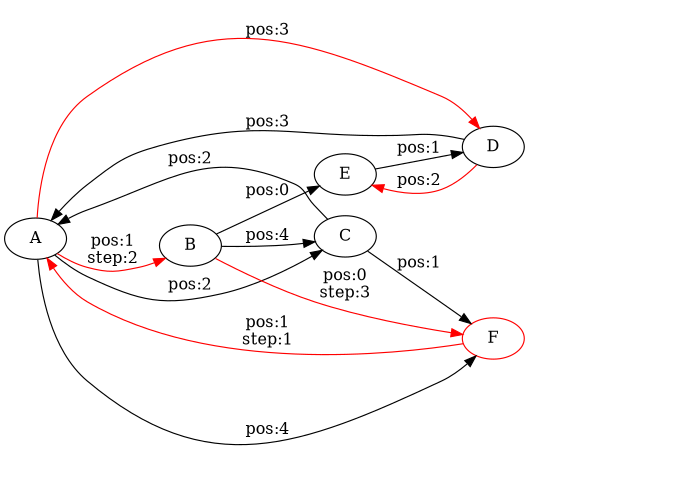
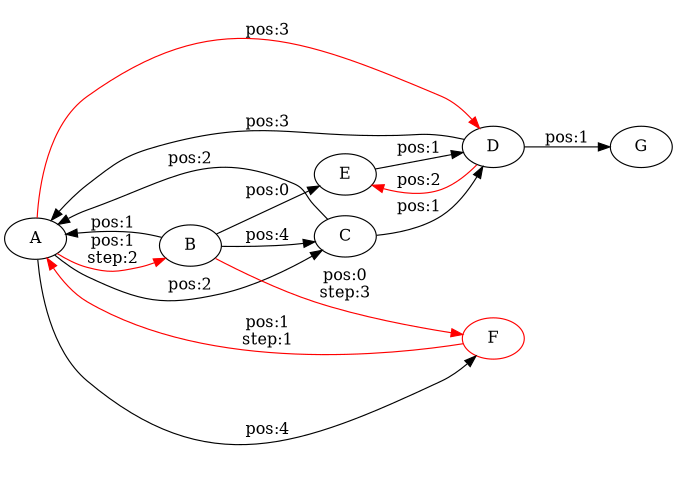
node "G": added
edge "B" -> "A": added, label "pos:1"
edge "C" -> "F": now "C" -> "D"
